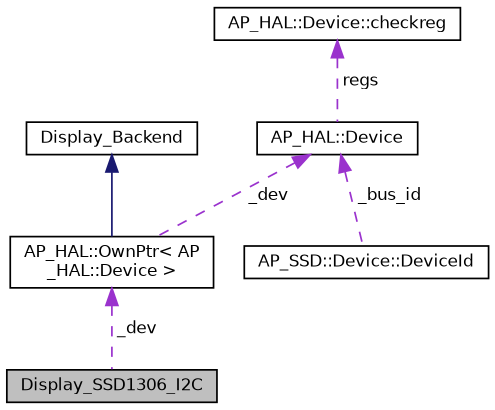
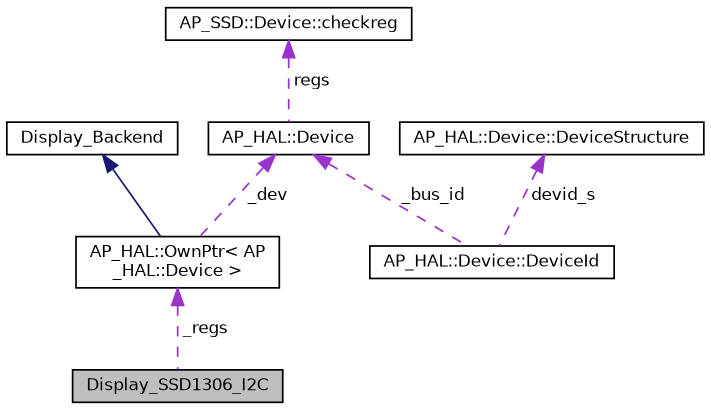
node "AP_HAL::Device::checkreg": label "AP_HAL::Device::checkreg" -> "AP_SSD::Device::checkreg"
node "AP_HAL::Device::DeviceStructure": added
node "AP_SSD::Device::DeviceId": label "AP_SSD::Device::DeviceId" -> "AP_HAL::Device::DeviceId"
edge "Display_SSD1306_I2C" -> "AP_HAL::OwnPtr< AP _HAL::Device >": label " _dev" -> " _regs"
